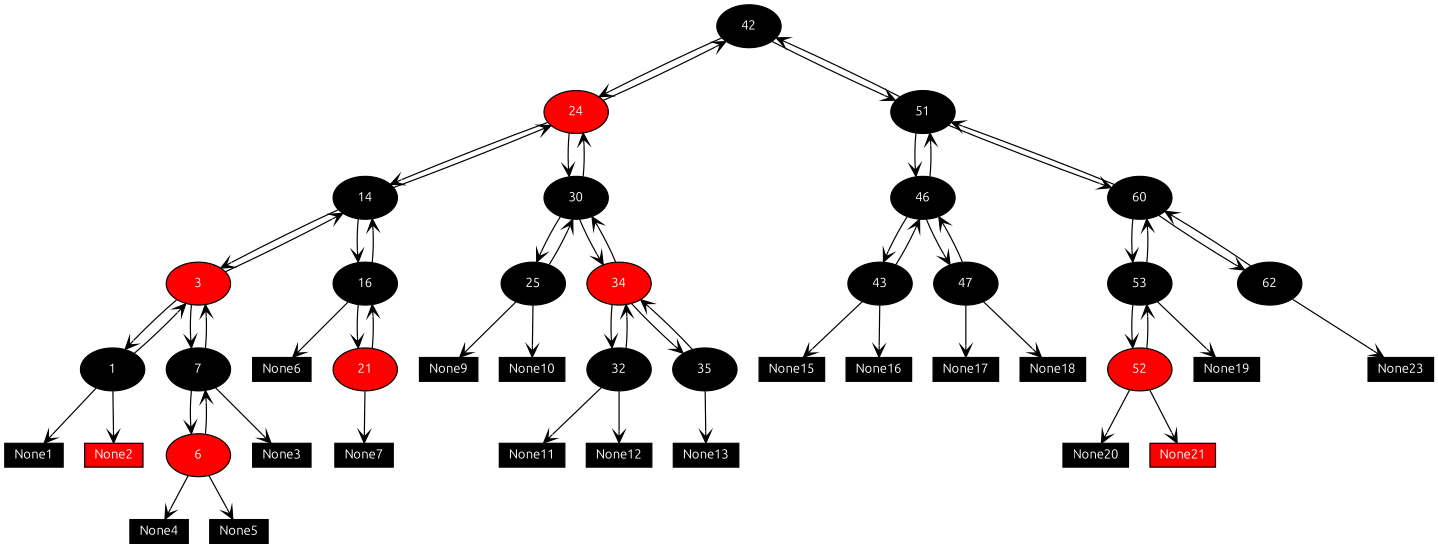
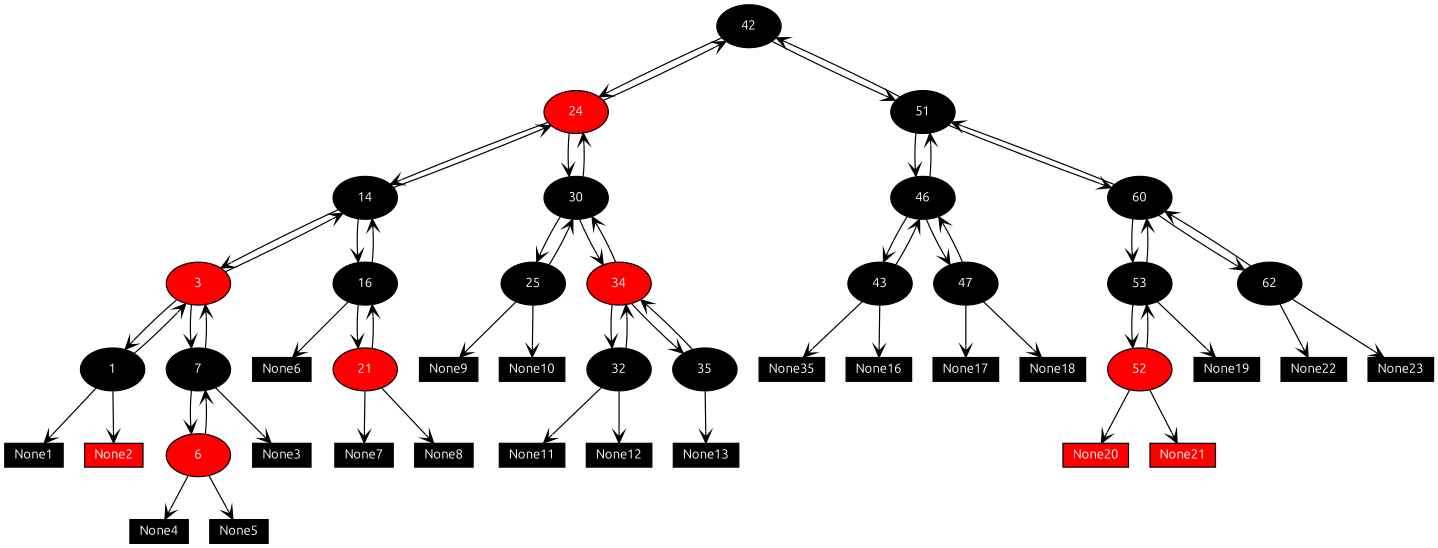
node "None15": label "None15" -> "None35"
node "None22": added
node "None8": added
node "None20": fillcolor black -> red
